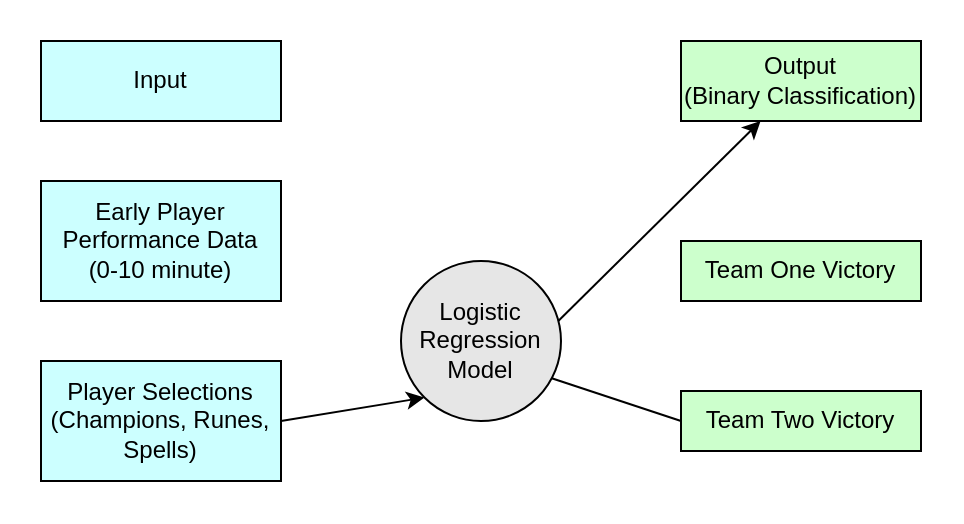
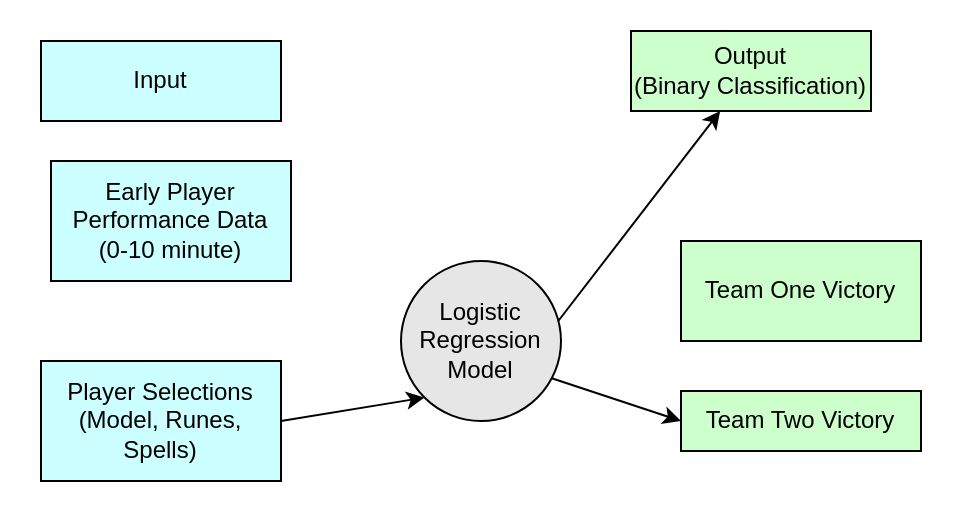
node "Output (Binary Classification)": moved (801, 81) -> (751, 71)
node "Early Player Performance Data (0-10 minute)": moved (161, 241) -> (171, 221)
node "Team One Victory": size 240x60 -> 240x100
edge "Logistic Regression Model" -- "Team Two Victory": arrowhead none -> classic
node "Player Selections (Champions, Runes, Spells)": label "Player Selections (Champions, Runes, Spells)" -> "Player Selections (Model, Runes, Spells)"
